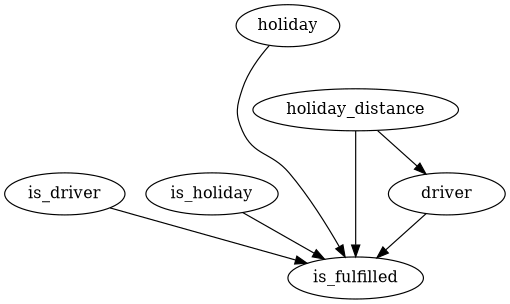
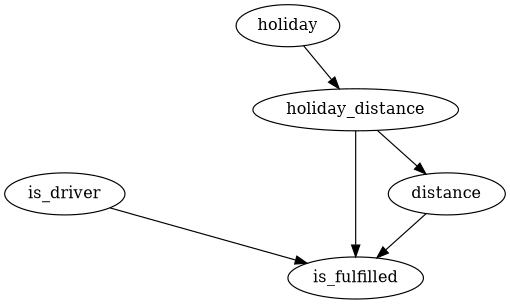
edge "holiday" -> "is_fulfilled": now "holiday" -> "holiday_distance"
node "is_holiday": removed
node "driver": label "driver" -> "distance"
